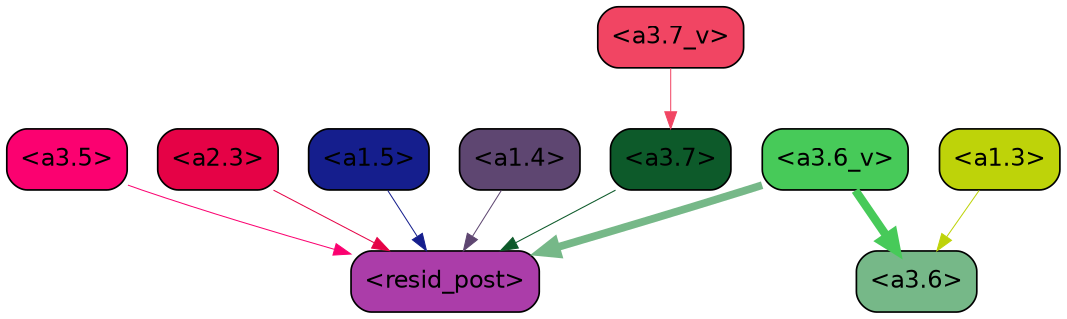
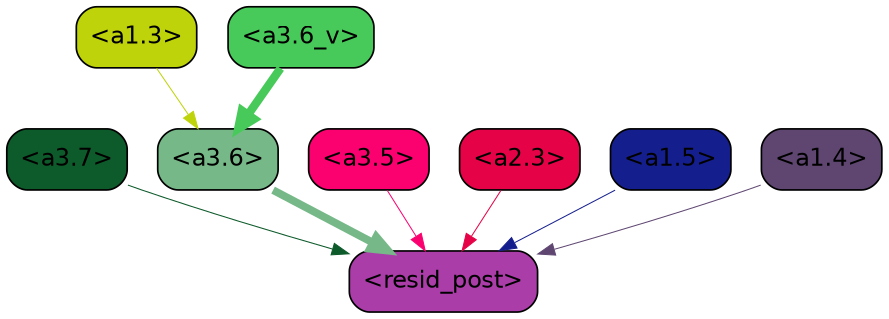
node "<a3.7_v>": removed
edge "<a3.6_v>" -> "<resid_post>": now "<a3.6>" -> "<resid_post>"
